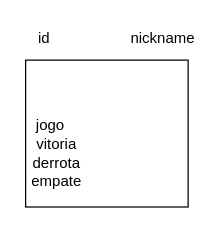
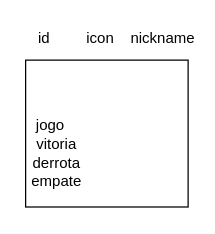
node "icon": added
